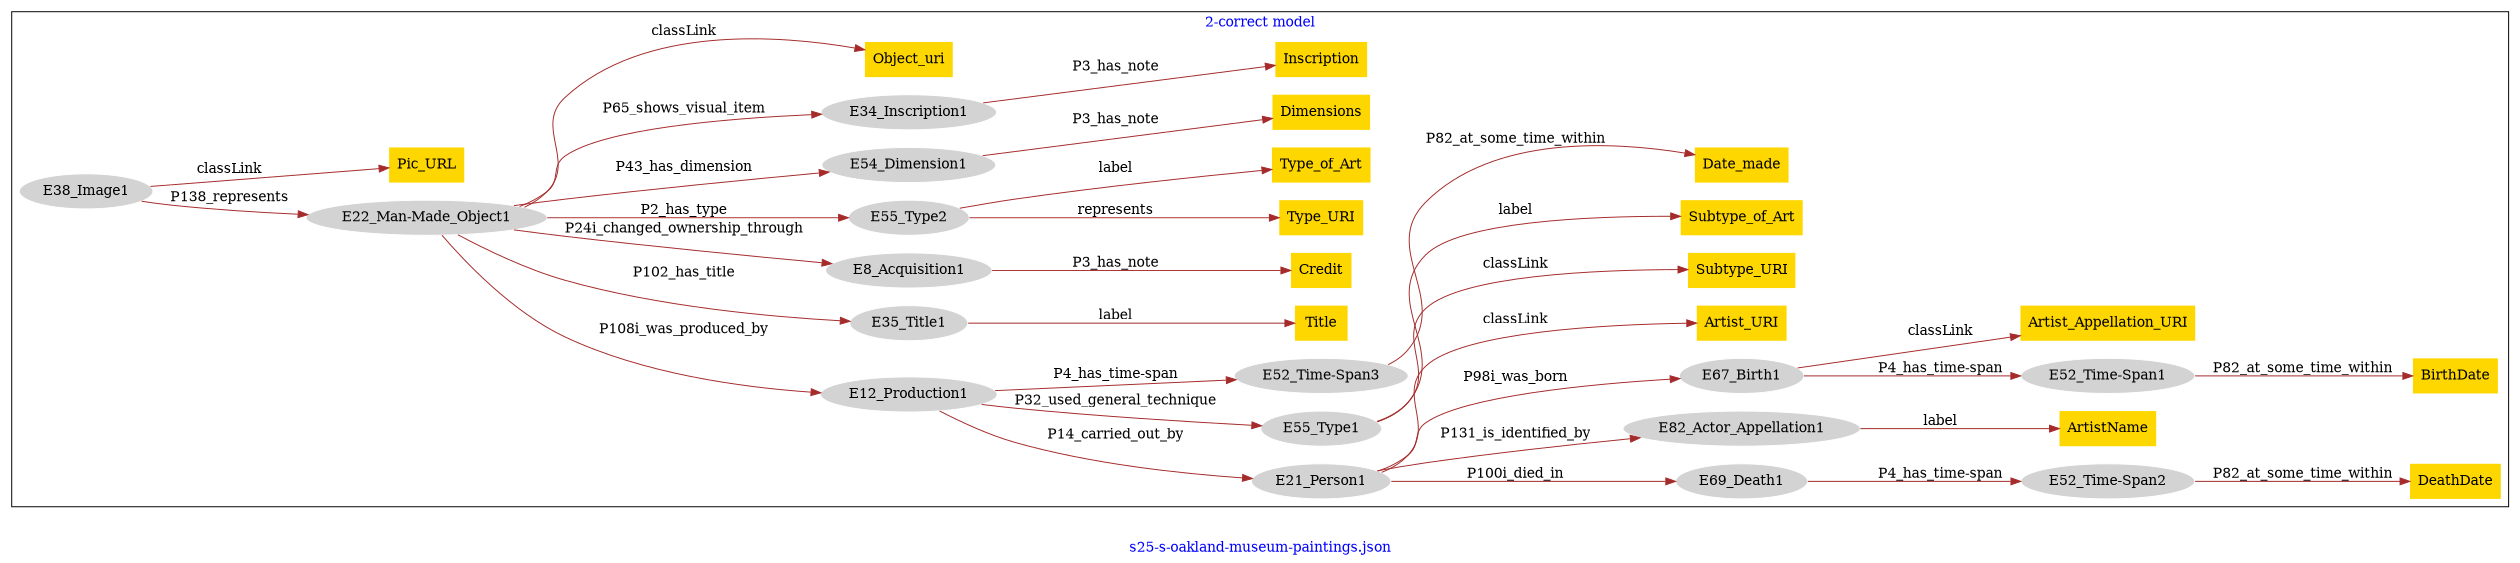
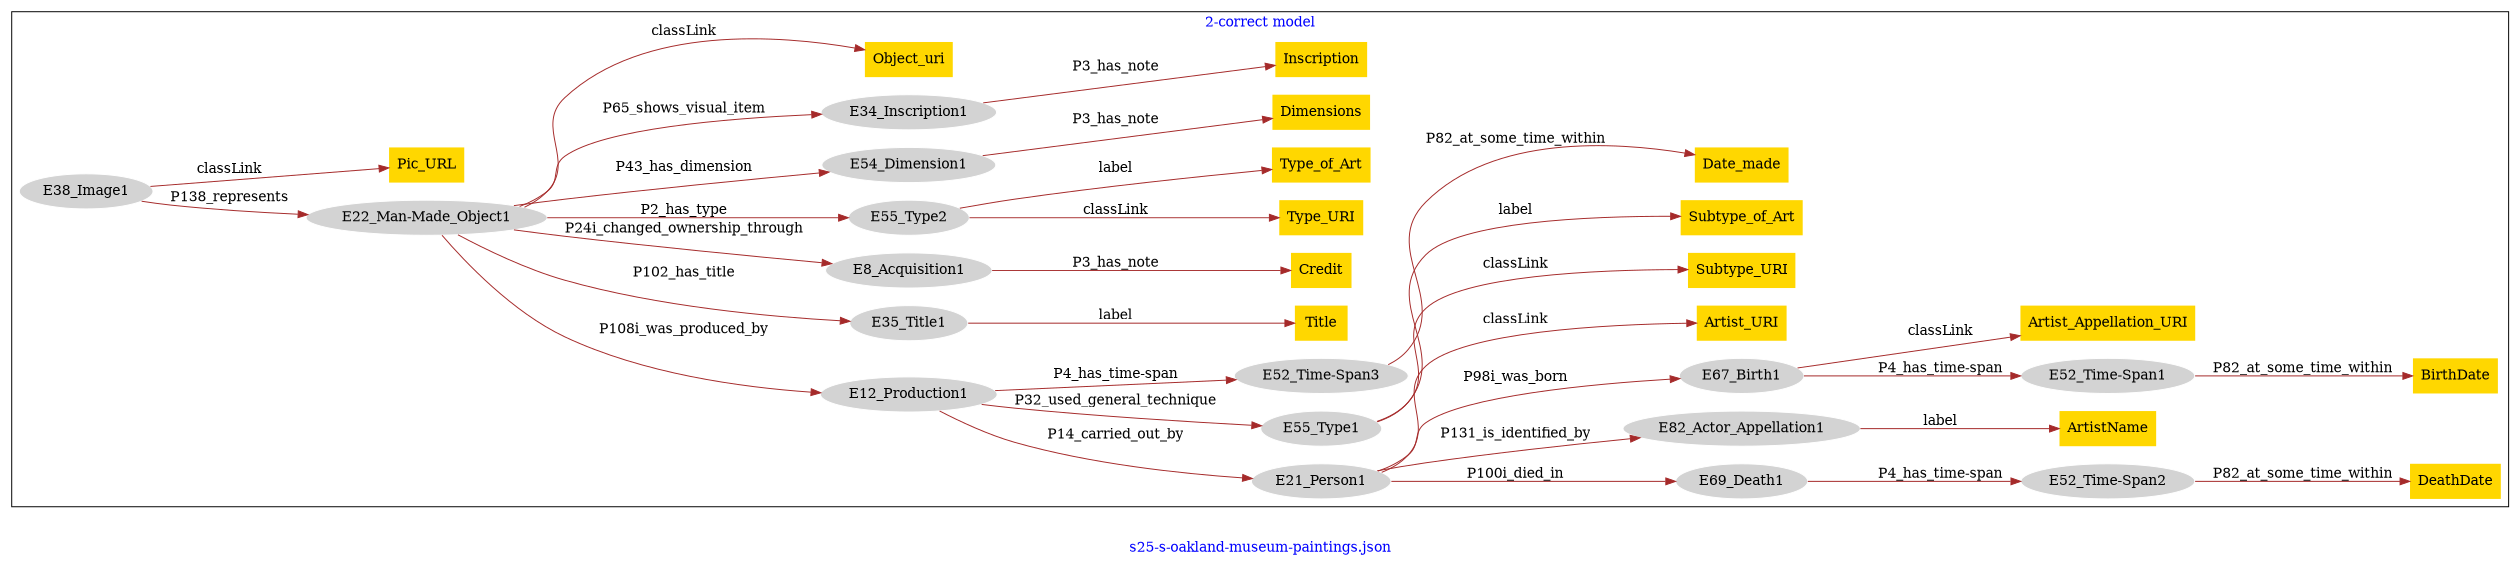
edge "E55_Type2" -> "Type_URI": label "represents" -> "classLink"
